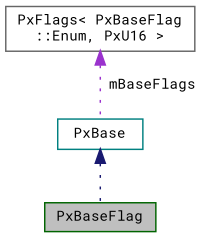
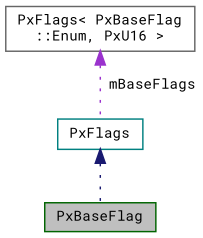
node "PxBase": label "PxBase" -> "PxFlags"
